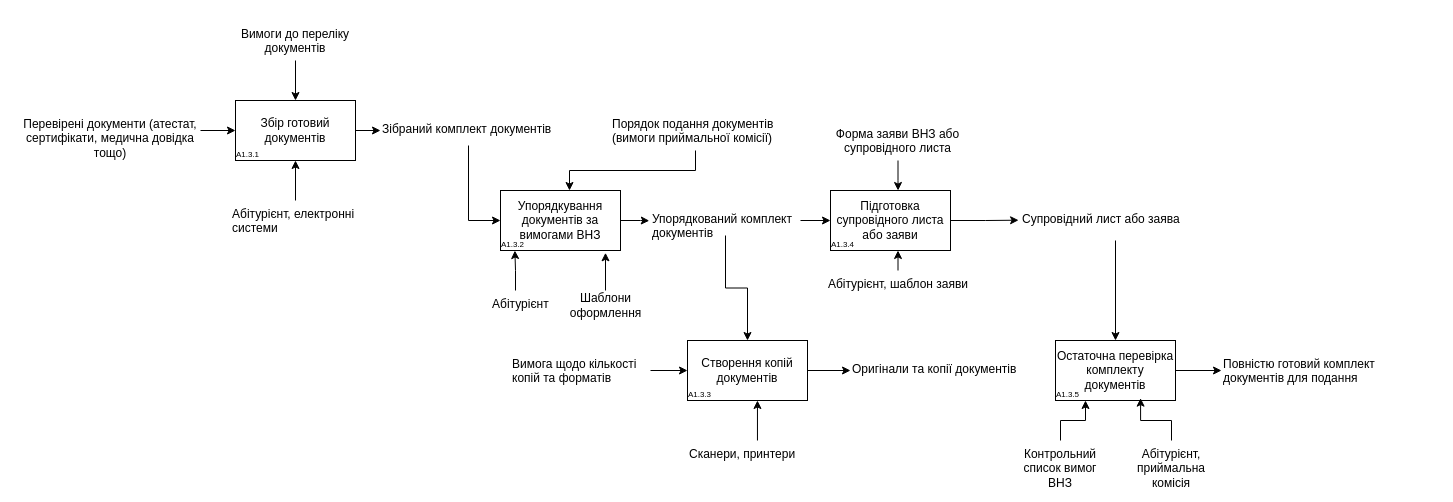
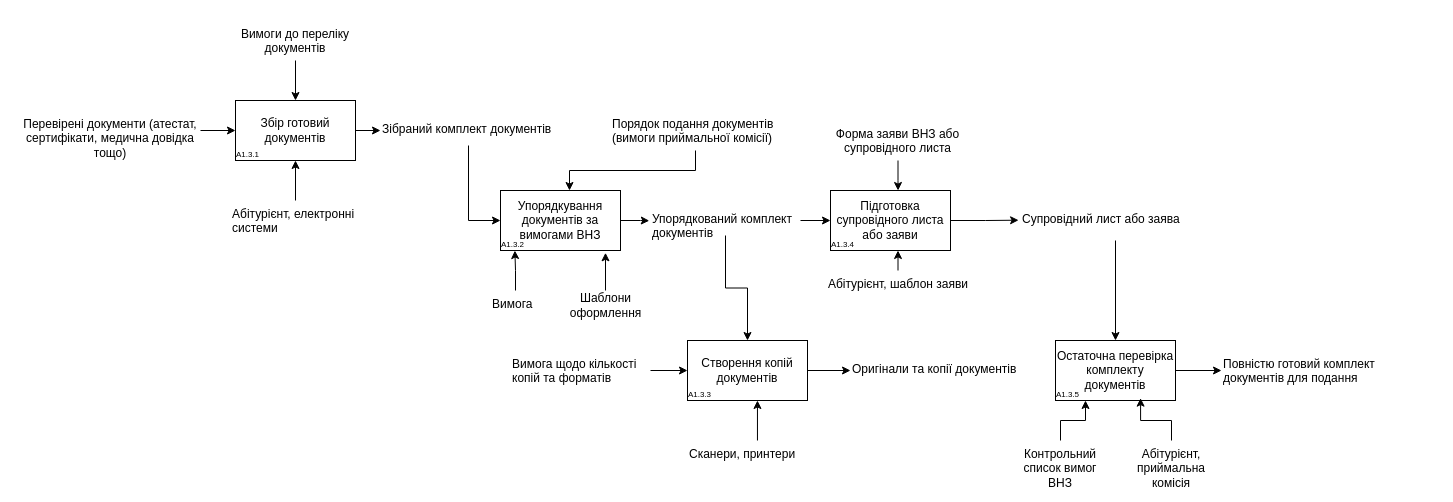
node "Абітурієнт": label "Абітурієнт" -> "Вимога"
